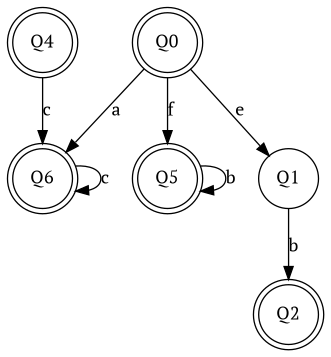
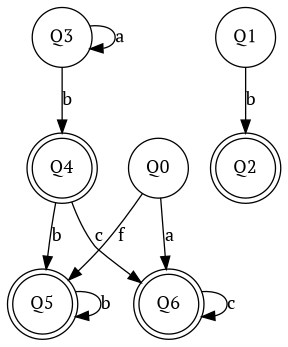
node "Q3": added
node "Q0": shape doublecircle -> circle
edge "Q0" -> "Q1": removed, label "e"
edge "Q4" -> "Q5": added, label "b"
